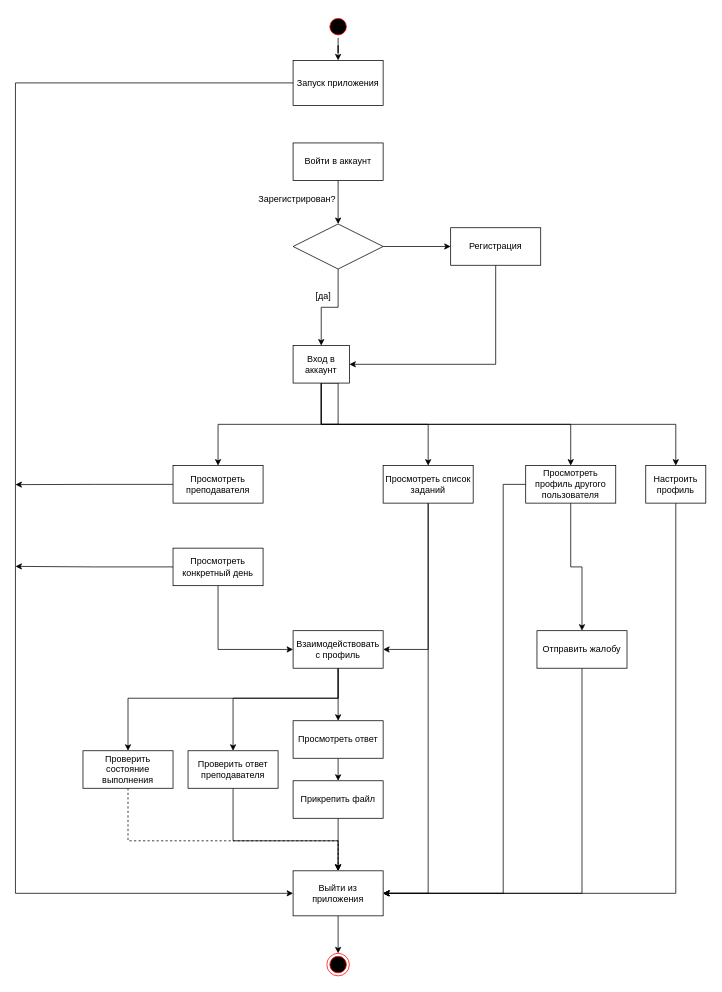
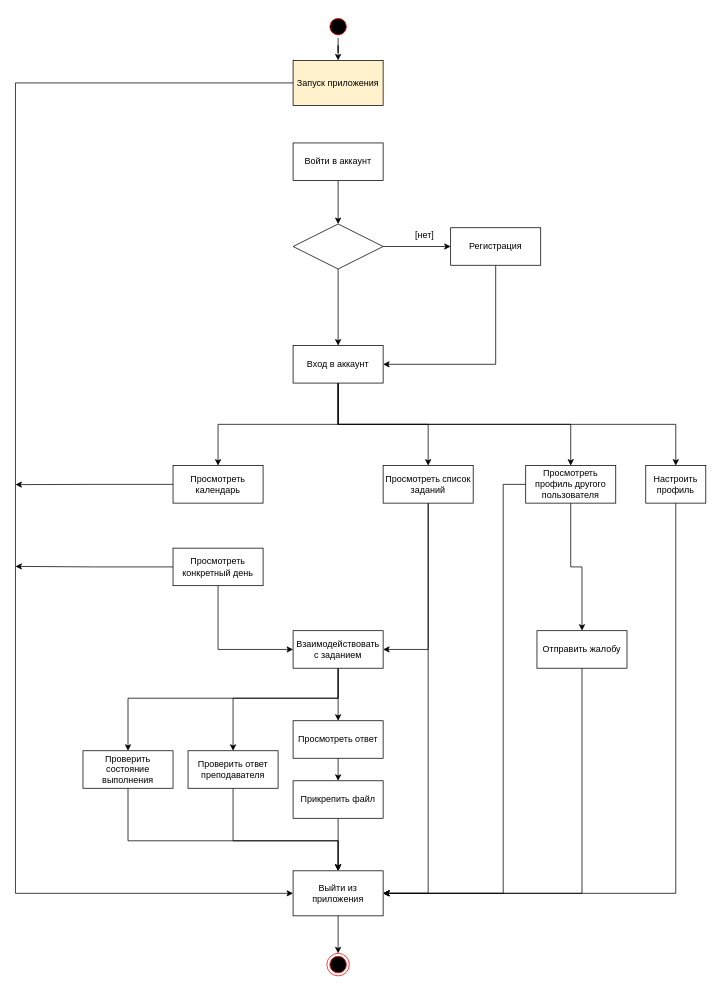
node "Запуск приложения": fillcolor #ffffff -> #fff2cc
node "Зарегистрирован?": removed
node "[нет]": added
node "[да]": removed
node "Вход в аккаунт": size 56x38 -> 90x38
node "Просмотреть преподавателя": label "Просмотреть преподавателя" -> "Просмотреть календарь"
node "Взаимодействовать с профиль": label "Взаимодействовать с профиль" -> "Взаимодействовать с заданием"
edge "Проверить состояние выполнения" -> "Выйти из приложения": style dashed -> solid
